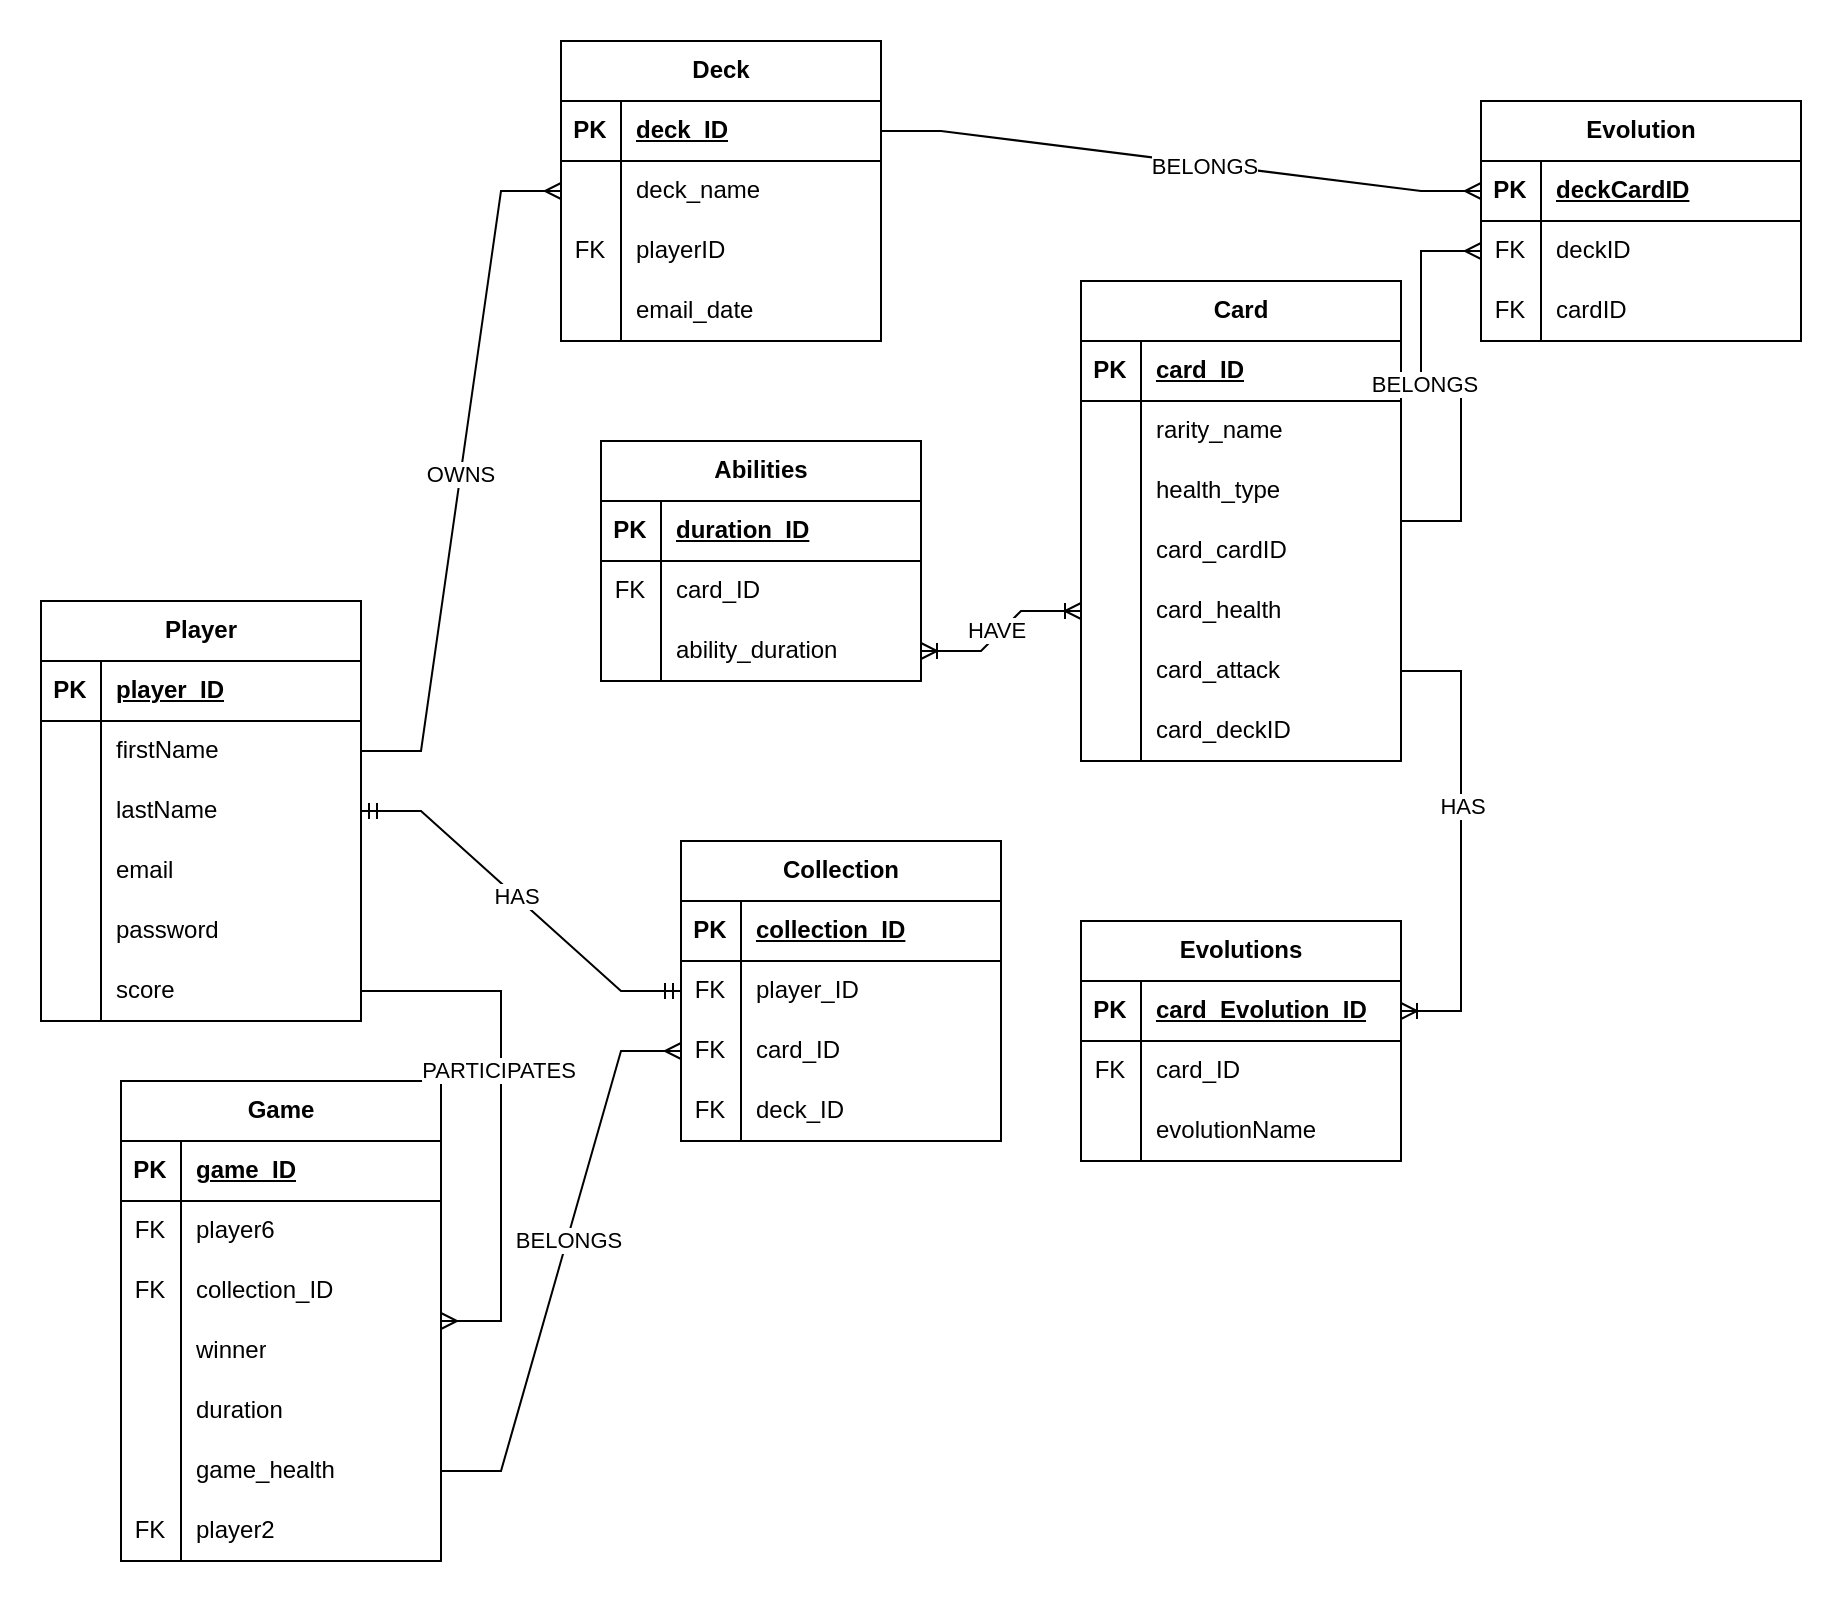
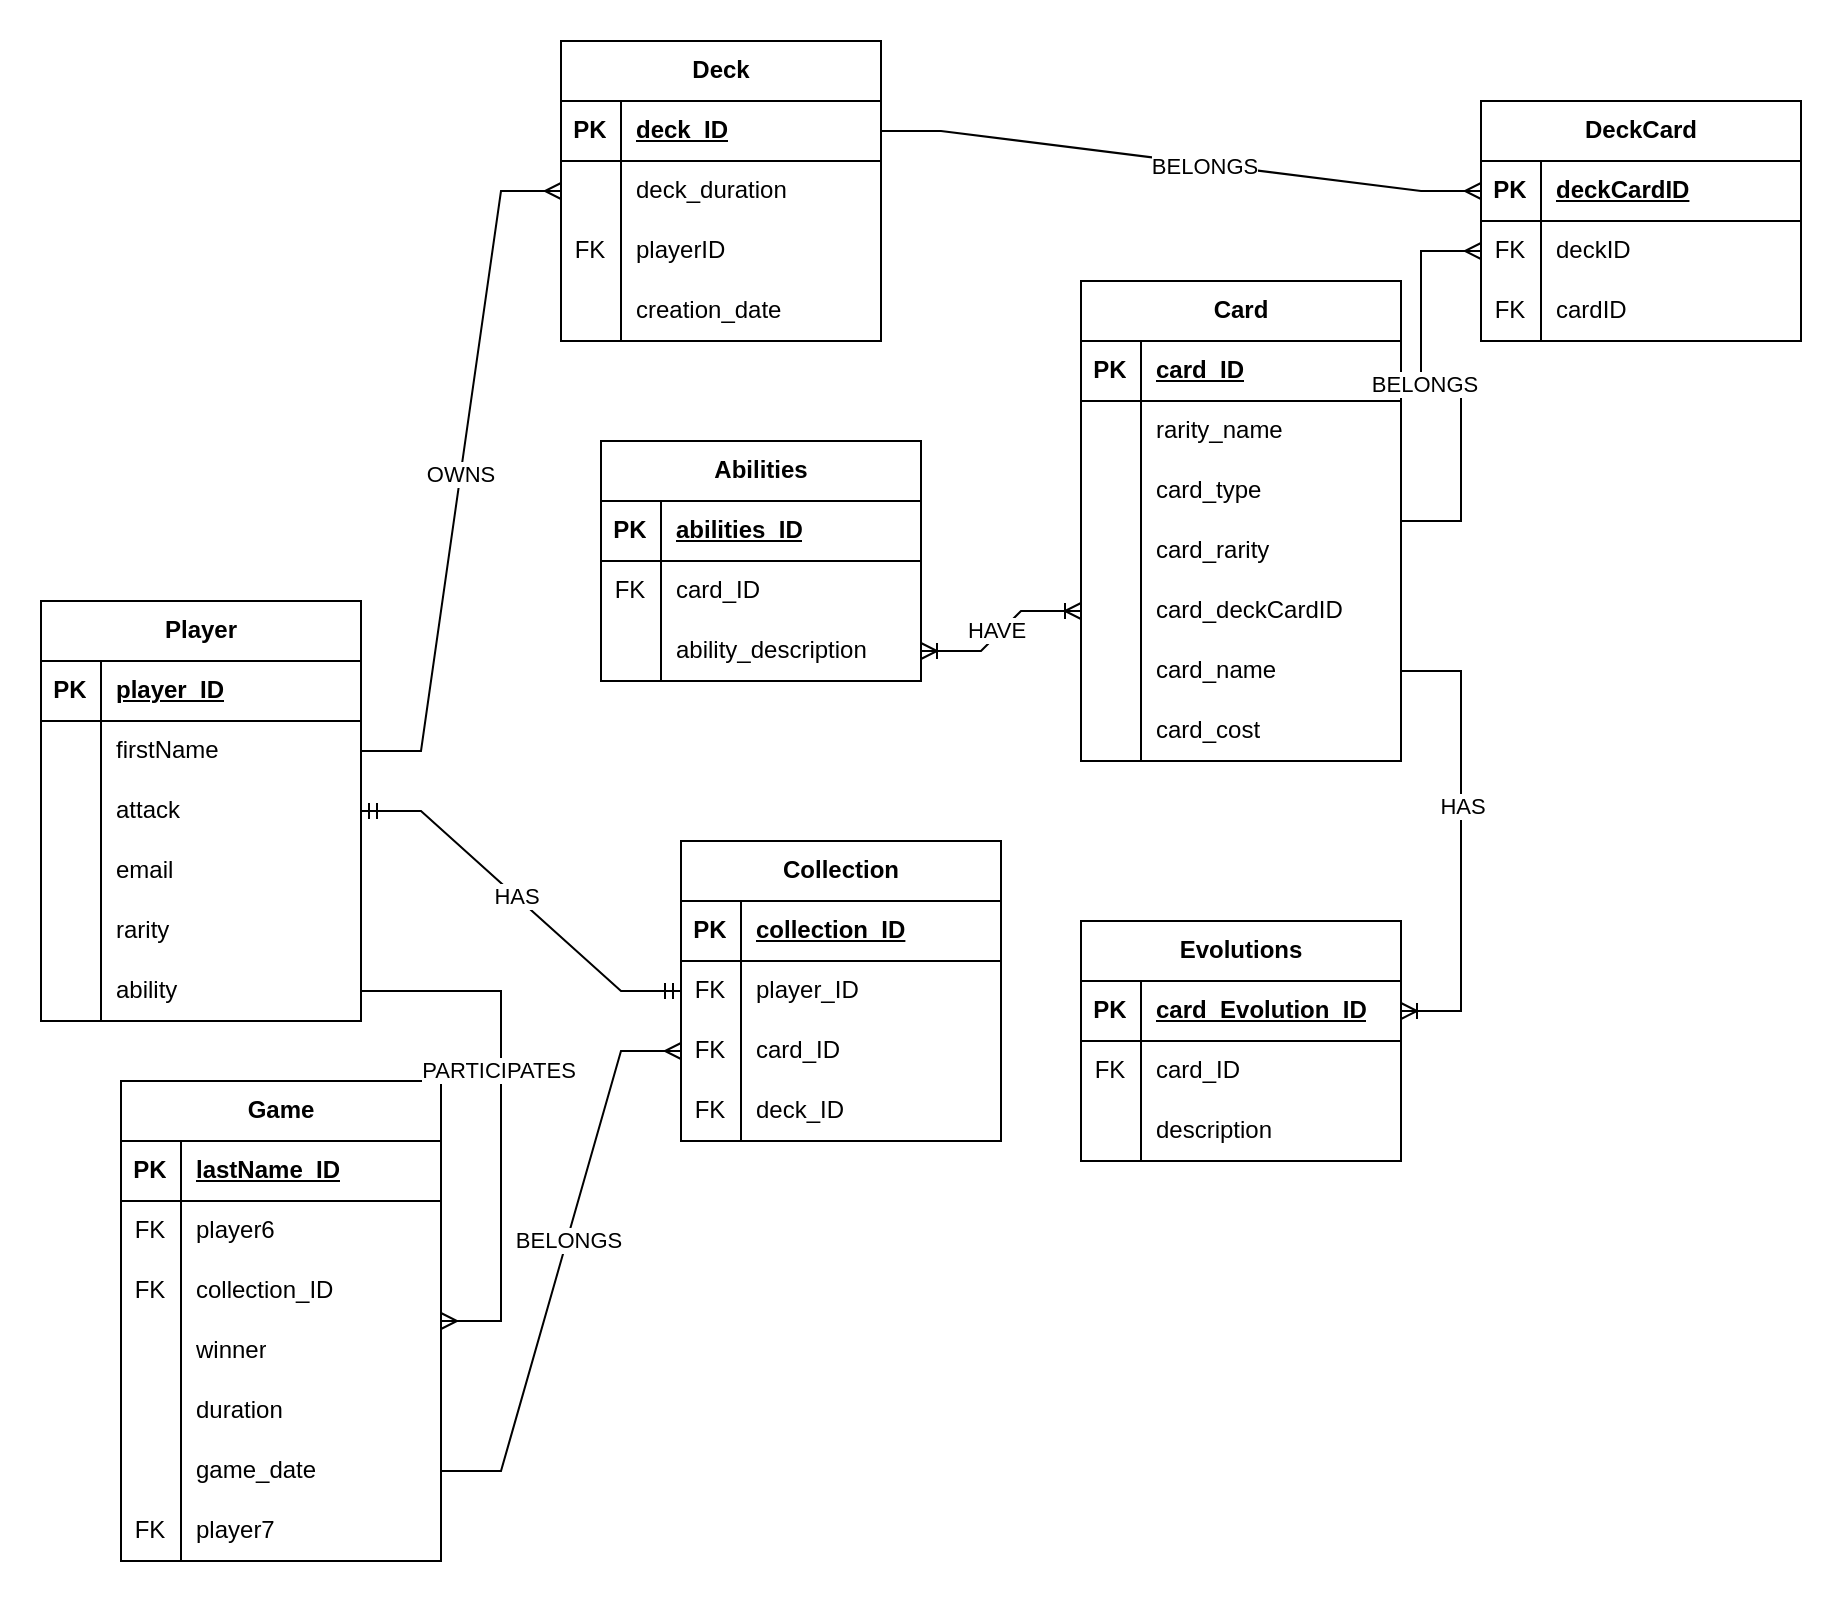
node "Evolution": label "Evolution" -> "DeckCard"
node "deck_name": label "deck_name" -> "deck_duration"
node "email_date": label "email_date" -> "creation_date"
node "health_type": label "health_type" -> "card_type"
node "duration_ID": label "duration_ID" -> "abilities_ID"
node "card_cardID": label "card_cardID" -> "card_rarity"
node "card_health": label "card_health" -> "card_deckCardID"
node "ability_duration": label "ability_duration" -> "ability_description"
node "card_attack": label "card_attack" -> "card_name"
node "card_deckID": label "card_deckID" -> "card_cost"
node "lastName": label "lastName" -> "attack"
node "password": label "password" -> "rarity"
node "score": label "score" -> "ability"
node "evolutionName": label "evolutionName" -> "description"
node "game_ID": label "game_ID" -> "lastName_ID"
node "game_health": label "game_health" -> "game_date"
node "player2": label "player2" -> "player7"
